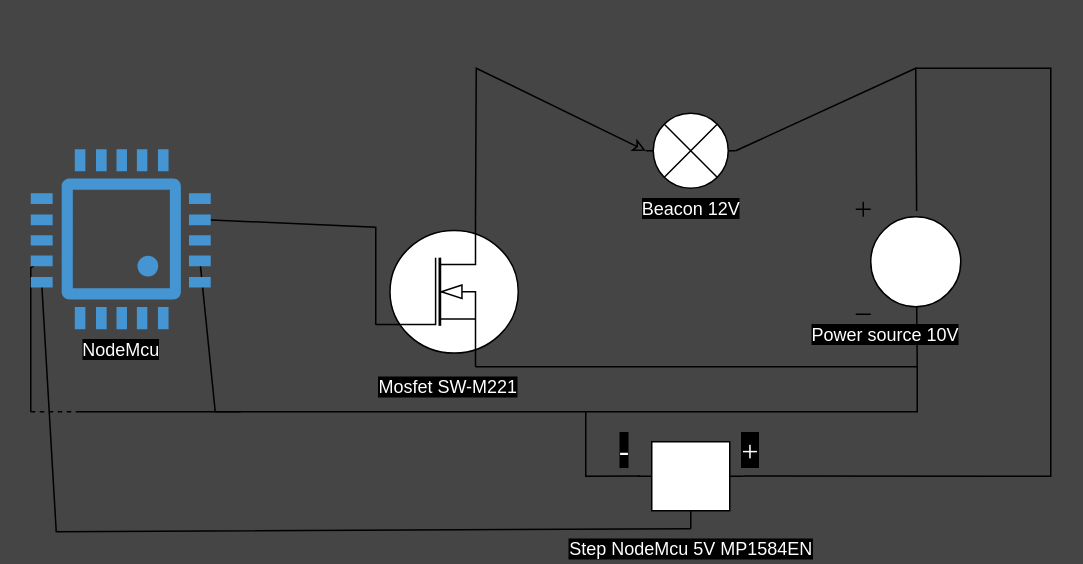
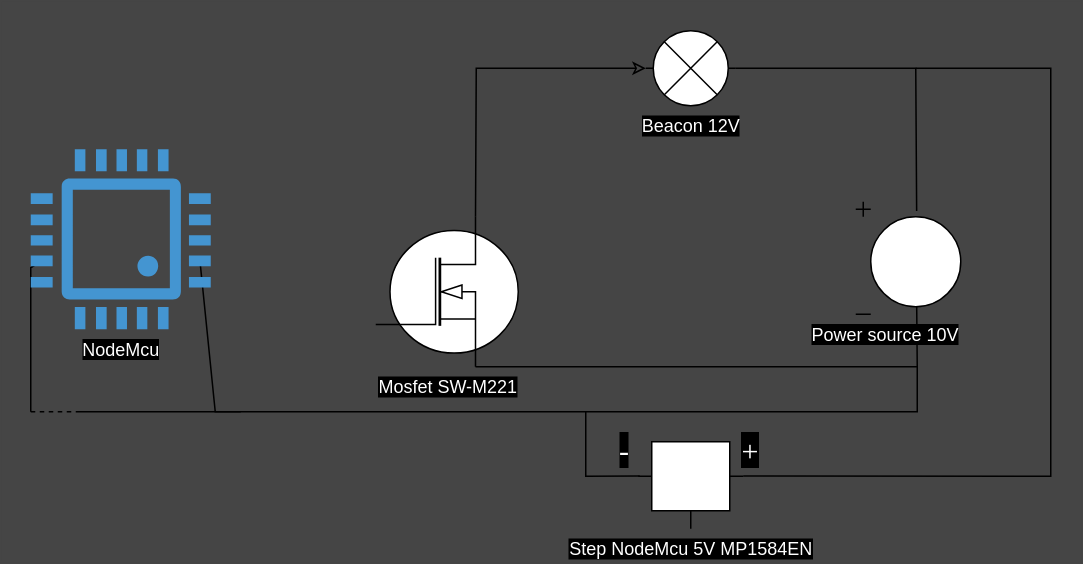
node "Beacon 12V": moved (691, 151) -> (691, 68)
edge "NodeMcu" -- "Mosfet SW-M221": removed
edge "NodeMcu" -- "Step NodeMcu 5V MP1584EN": removed
